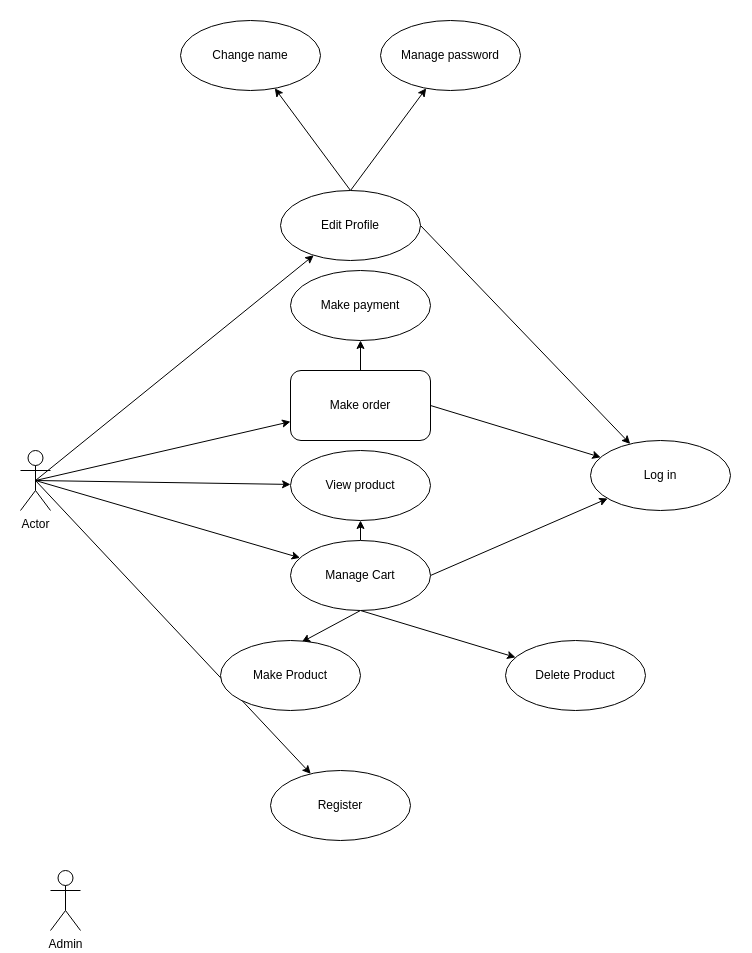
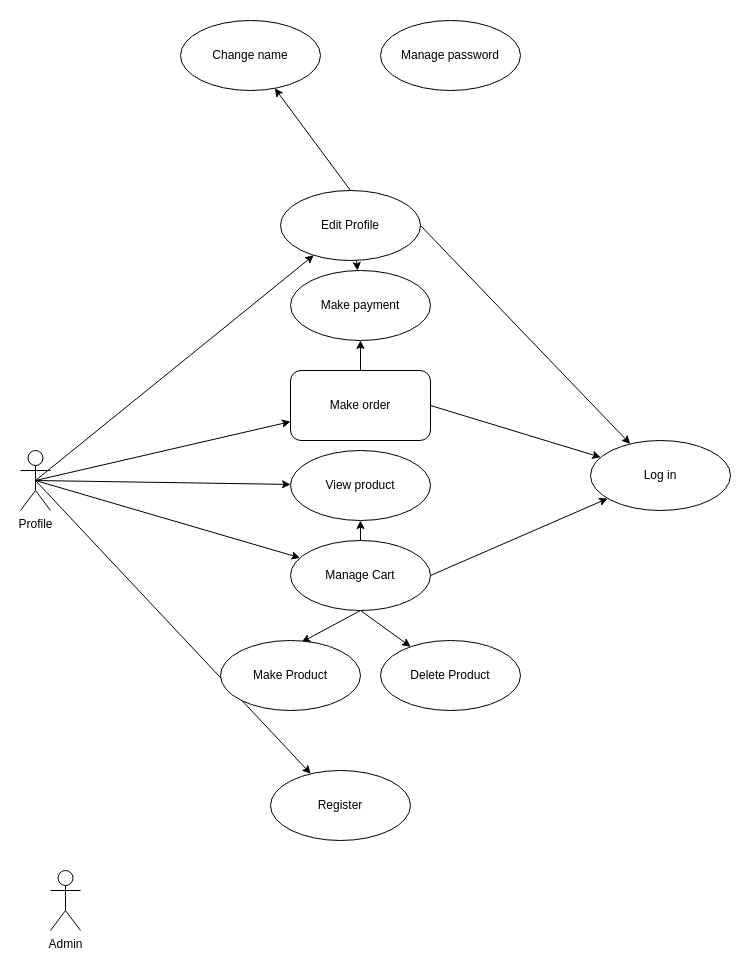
edge "Edit Profile" -> "Manage password": now "Edit Profile" -> "Make payment"
node "Actor": label "Actor" -> "Profile"
node "Delete Product": moved (576, 676) -> (451, 676)
